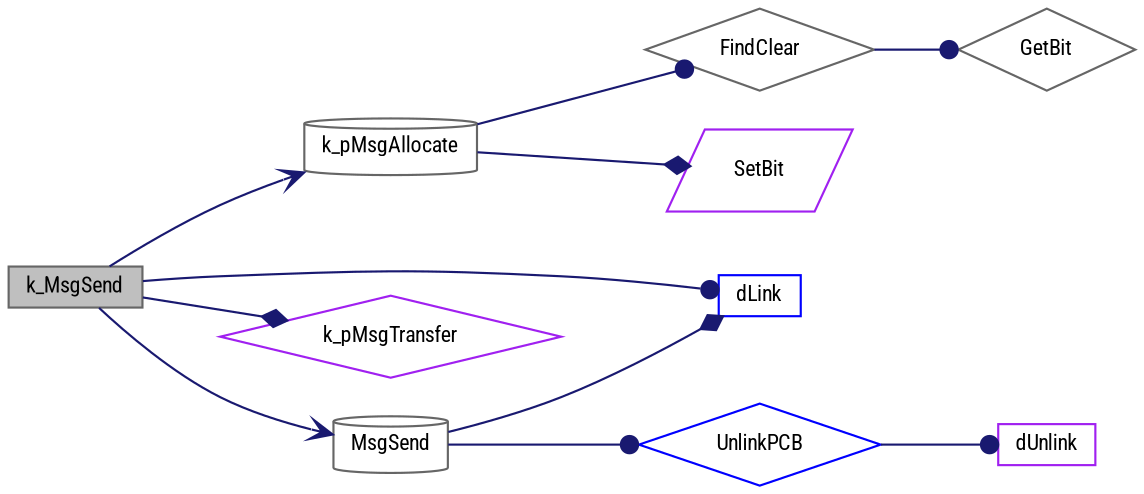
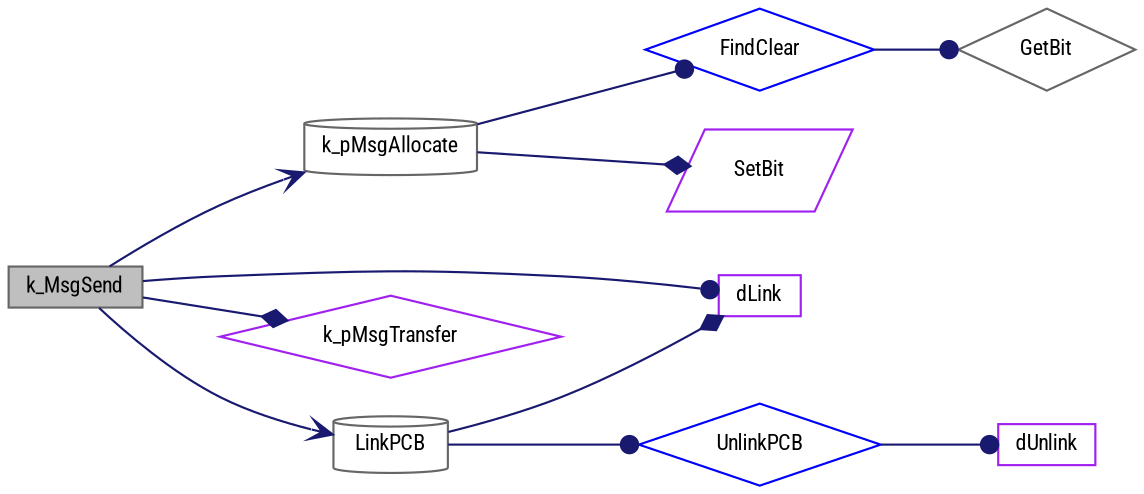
node "FindClear": color gray40 -> blue
node "dLink": color blue -> purple
node "MsgSend": label "MsgSend" -> "LinkPCB"
